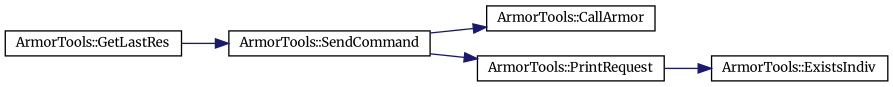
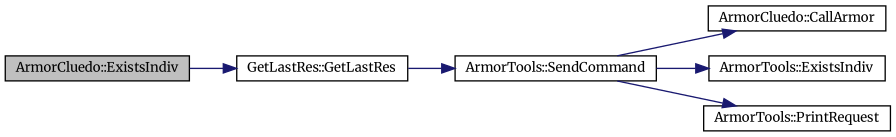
node "ArmorTools::CallArmor": label "ArmorTools::CallArmor" -> "ArmorCluedo::CallArmor"
node "ArmorTools::GetLastRes": label "ArmorTools::GetLastRes" -> "GetLastRes::GetLastRes"
node "ArmorCluedo::ExistsIndiv": added
edge "ArmorTools::PrintRequest" -> "ArmorTools::ExistsIndiv": now "ArmorTools::SendCommand" -> "ArmorTools::ExistsIndiv"
